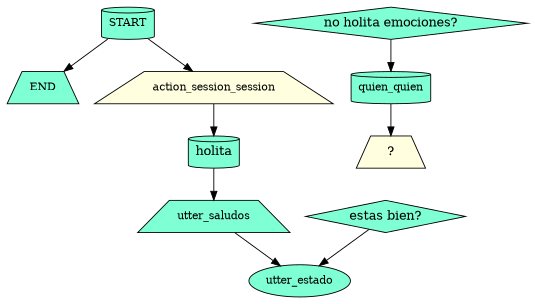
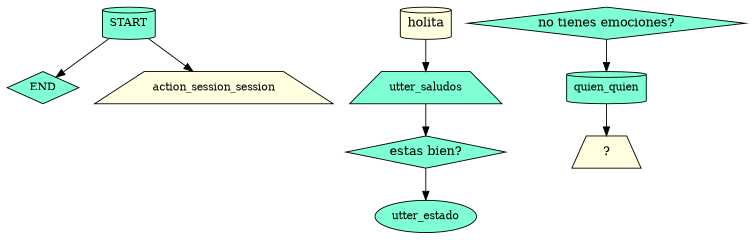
node "no holita emociones?": label "no holita emociones?" -> "no tienes emociones?"
node "END": shape trapezium -> diamond
edge "action_session_session" -> "holita": removed
node "holita": fillcolor aquamarine -> lightyellow
edge "utter_saludos" -> "utter_estado": now "utter_saludos" -> "estas bien?"
